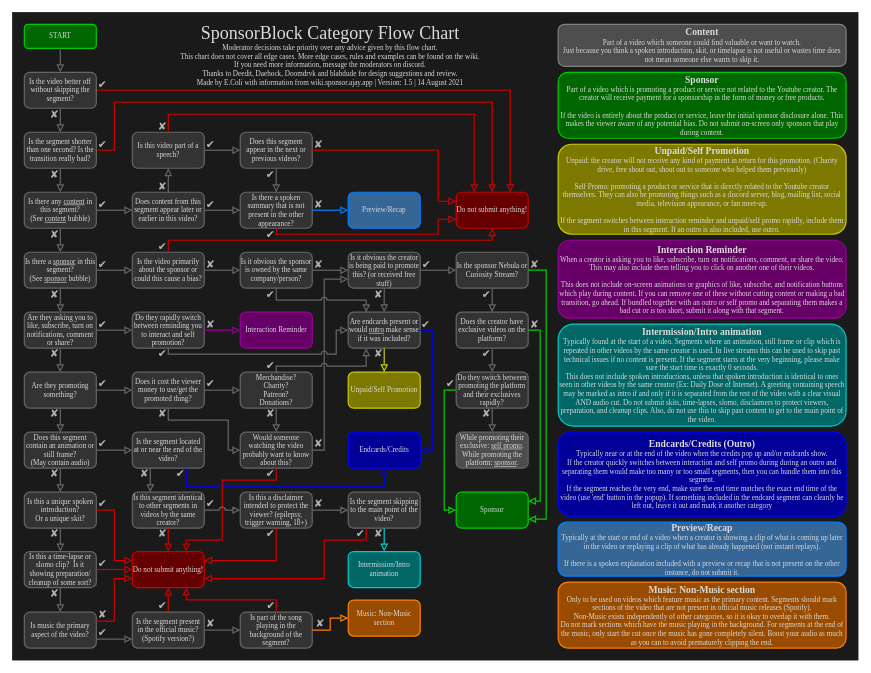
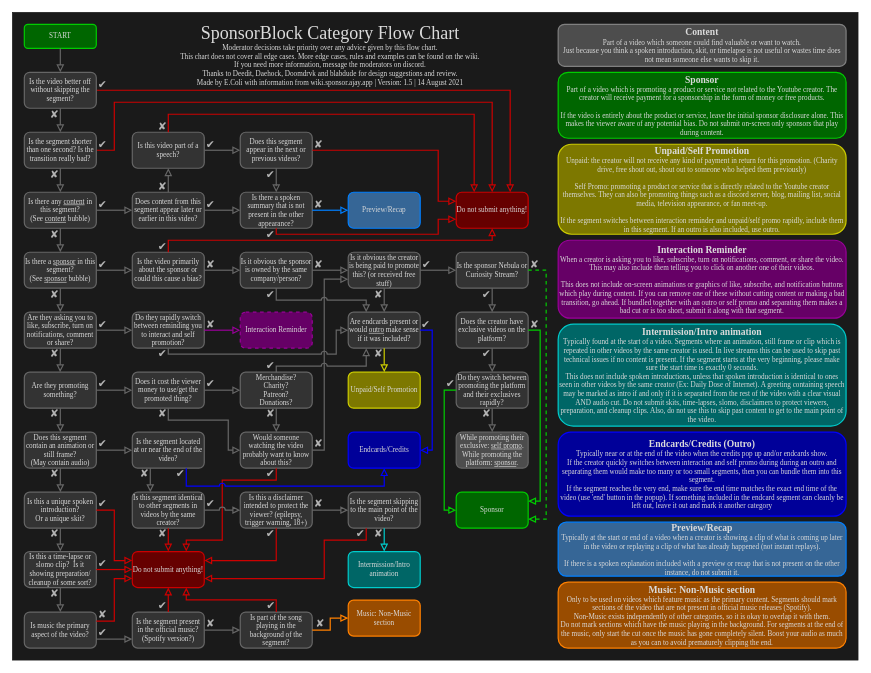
node "Interaction Reminder": style solid -> dashed
edge "Is the sponsor Nebula or Curiosity Stream?" -> "Sponsor": style solid -> dashed
